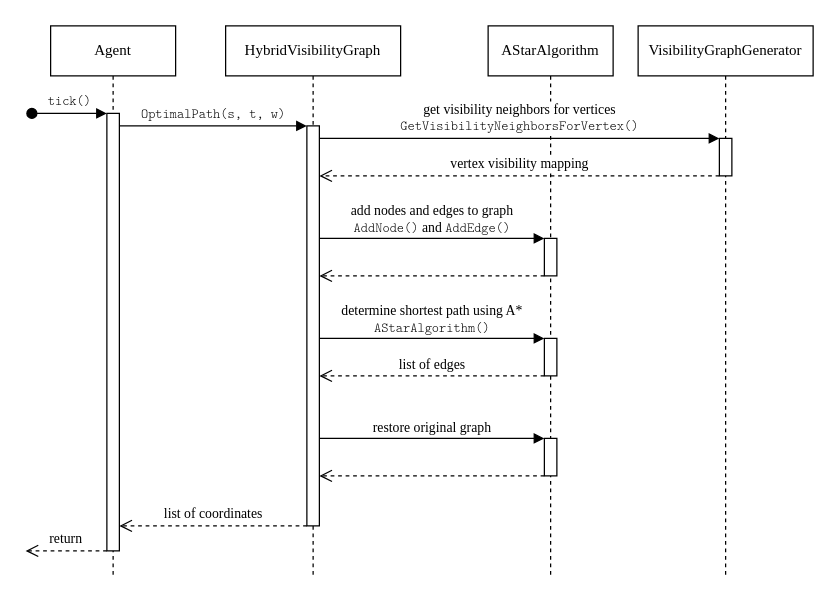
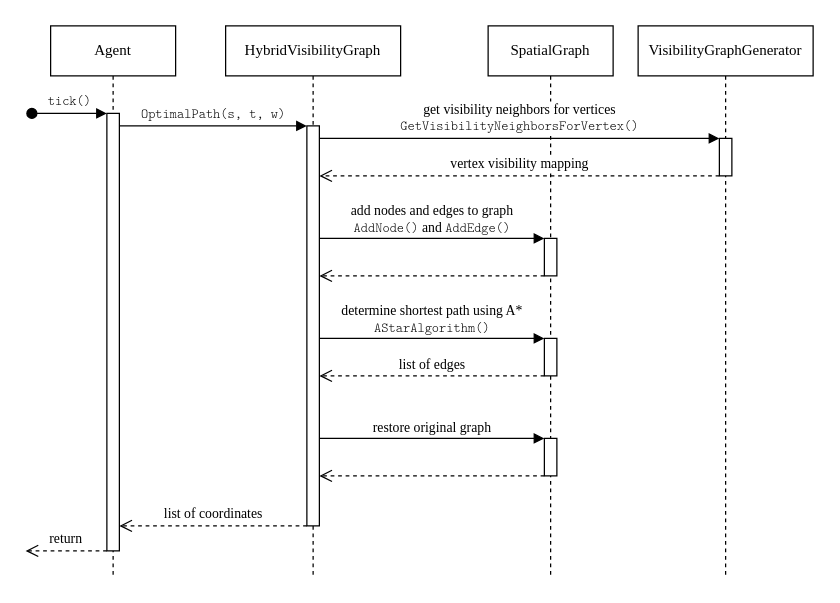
node "AStarAlgorithm": label "AStarAlgorithm" -> "SpatialGraph"
